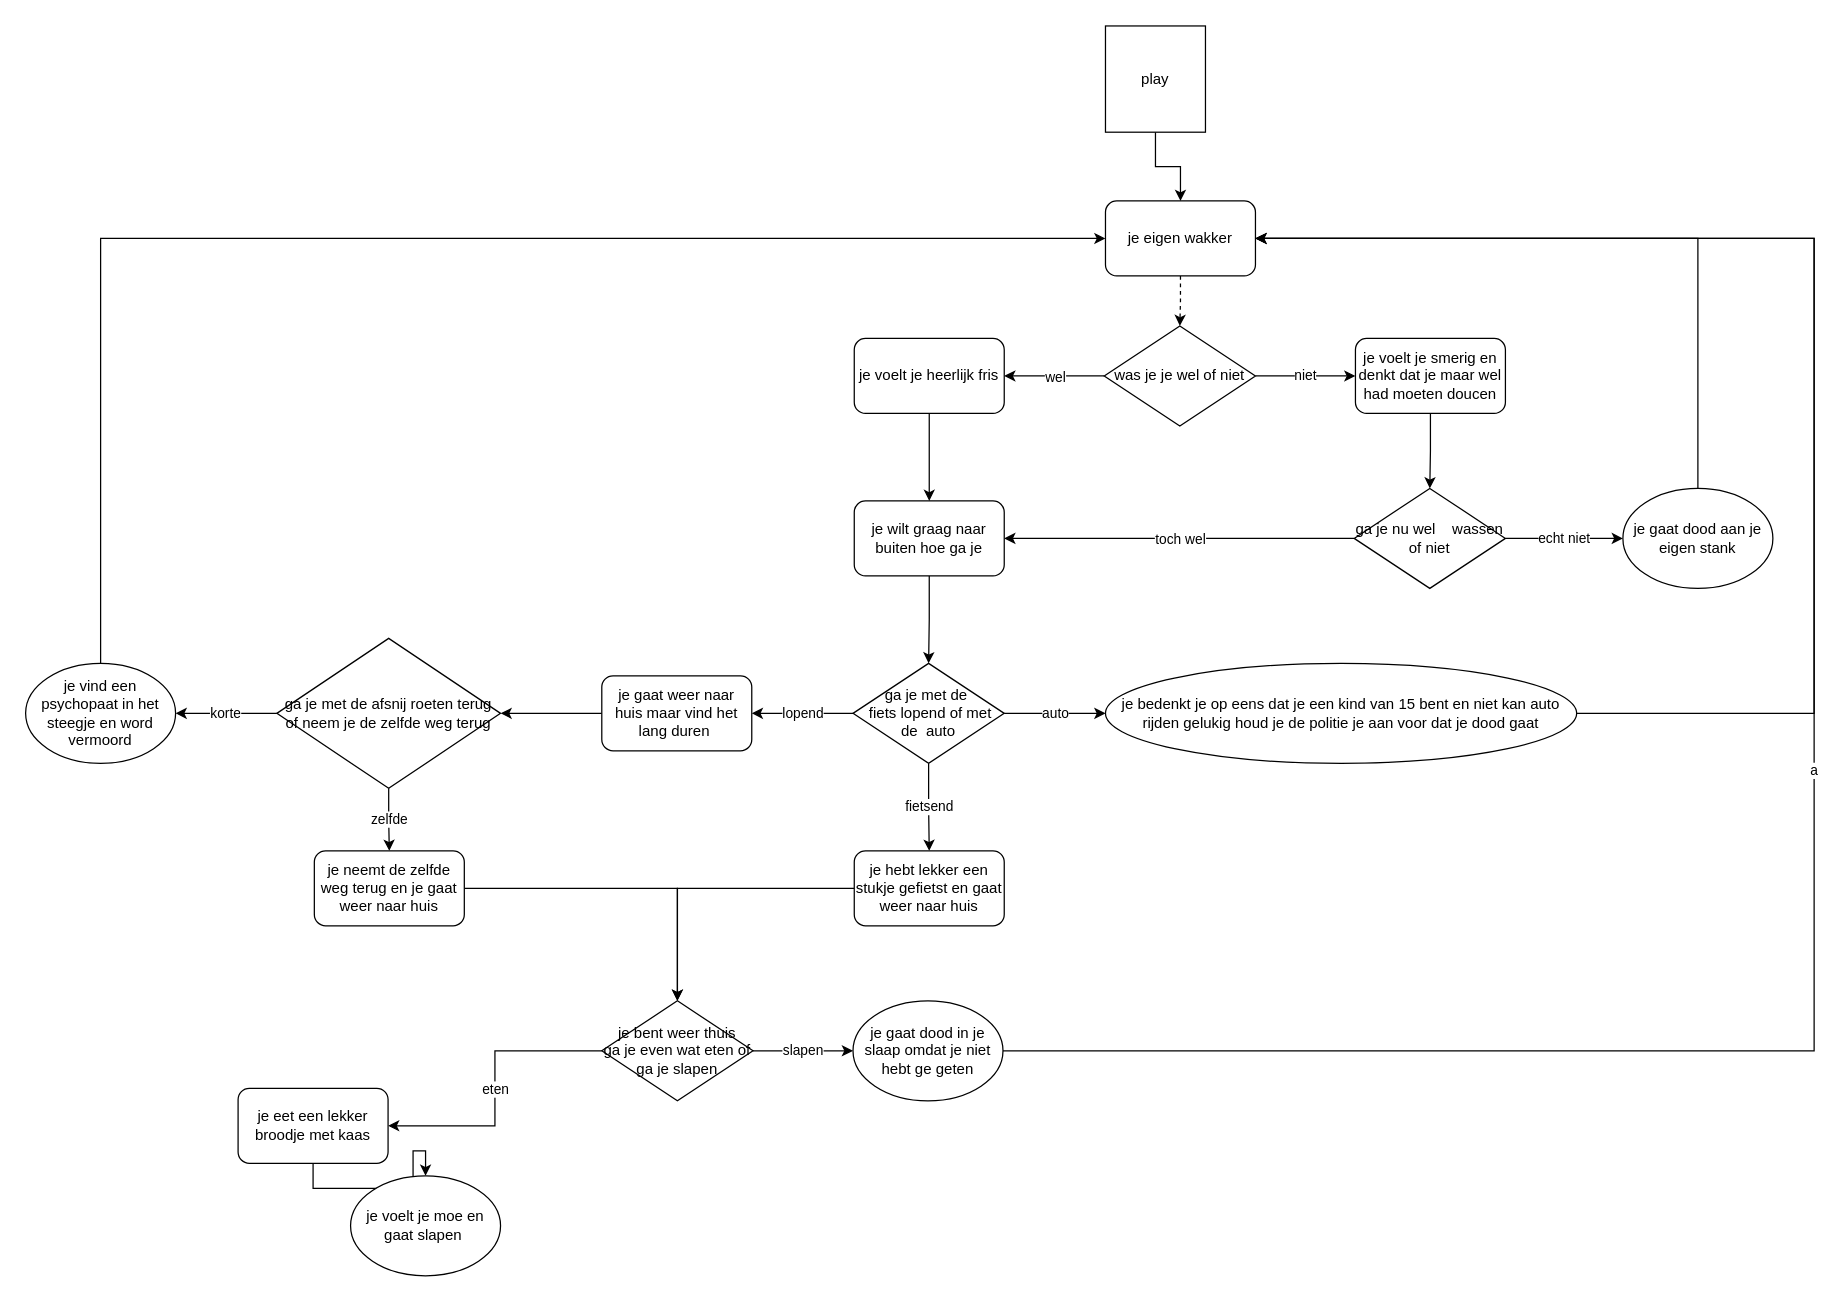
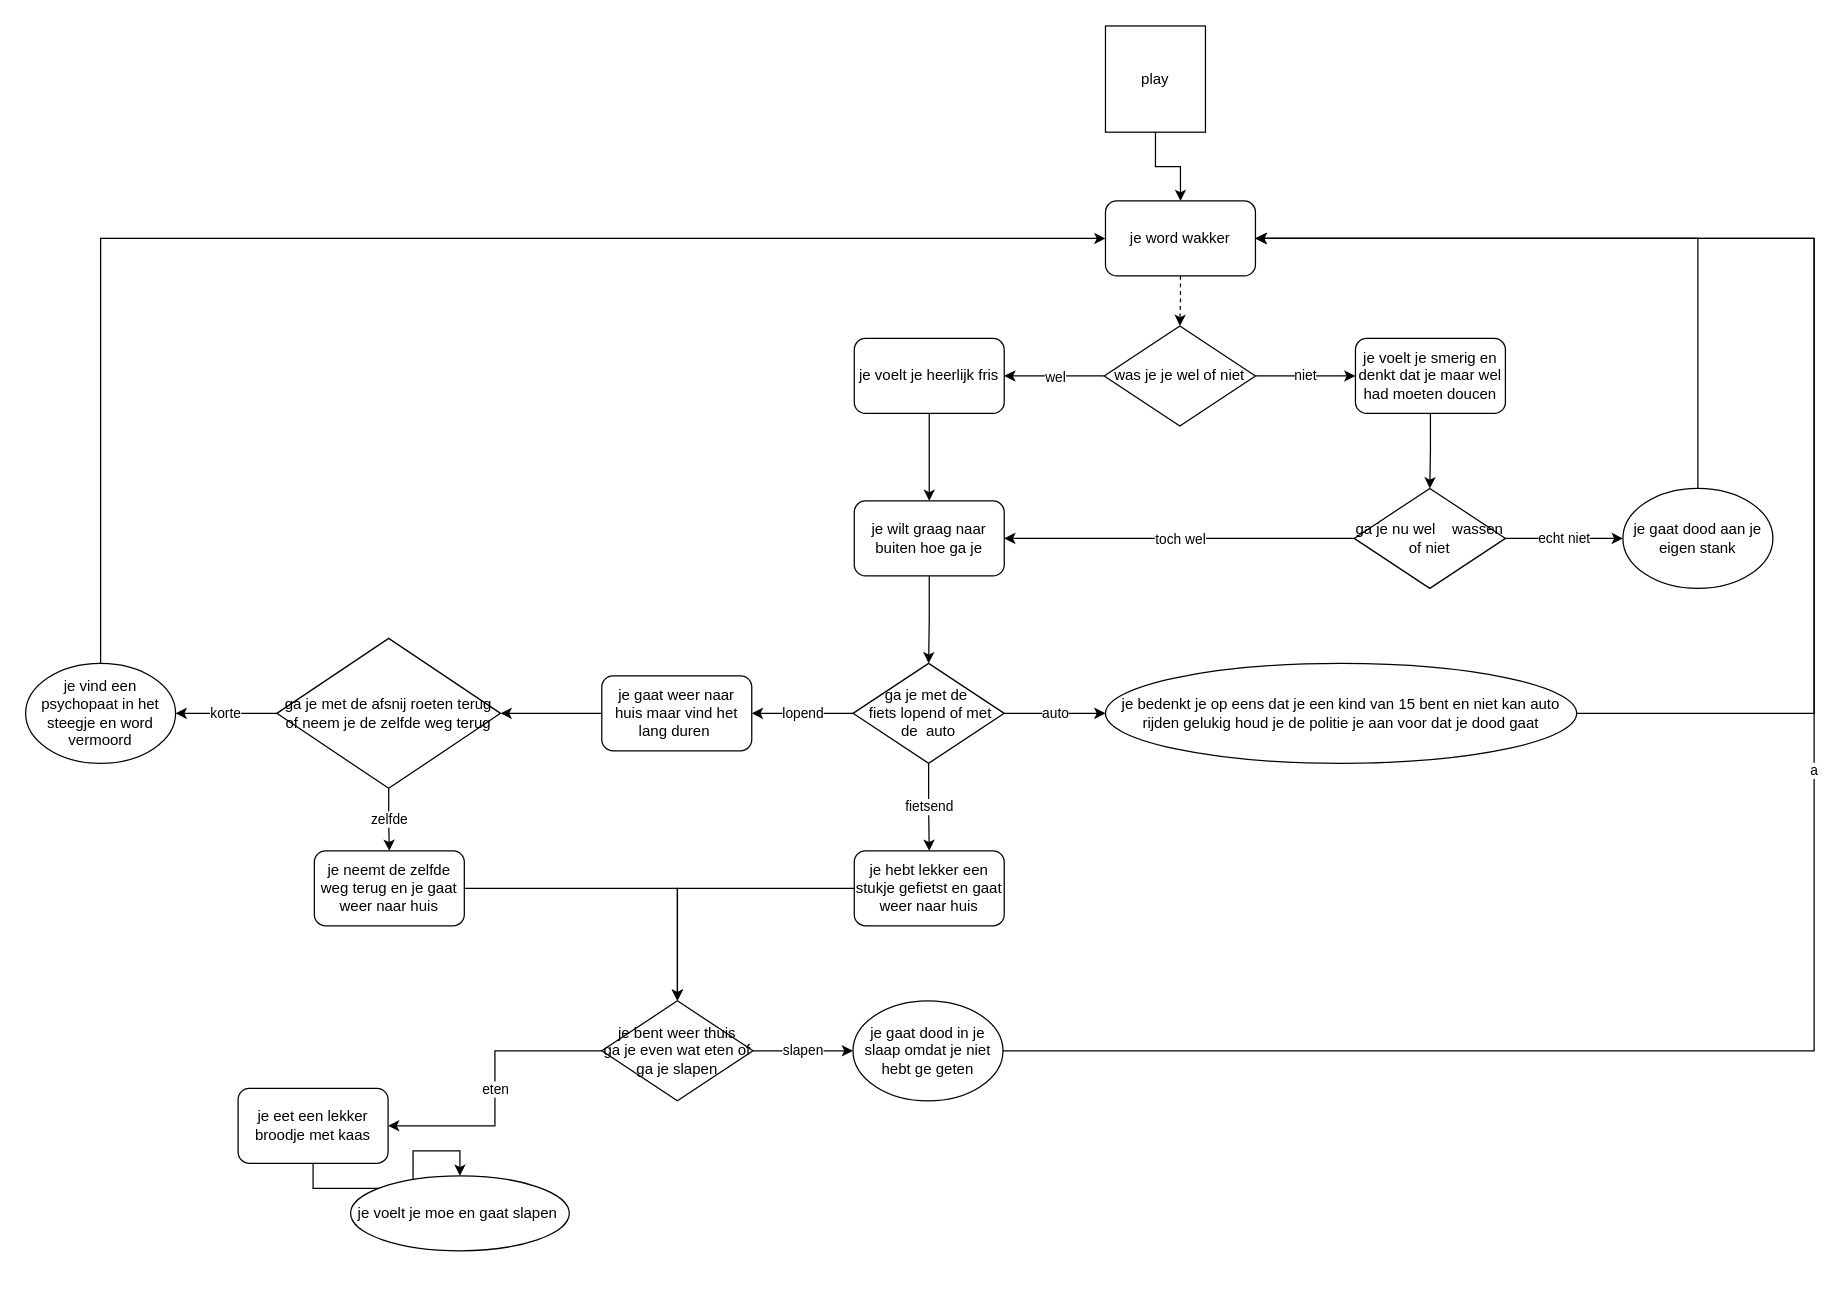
node "je eigen wakker": label "je eigen wakker" -> "je word wakker"
node "je voelt je moe en gaat slapen": size 150x100 -> 219x75
